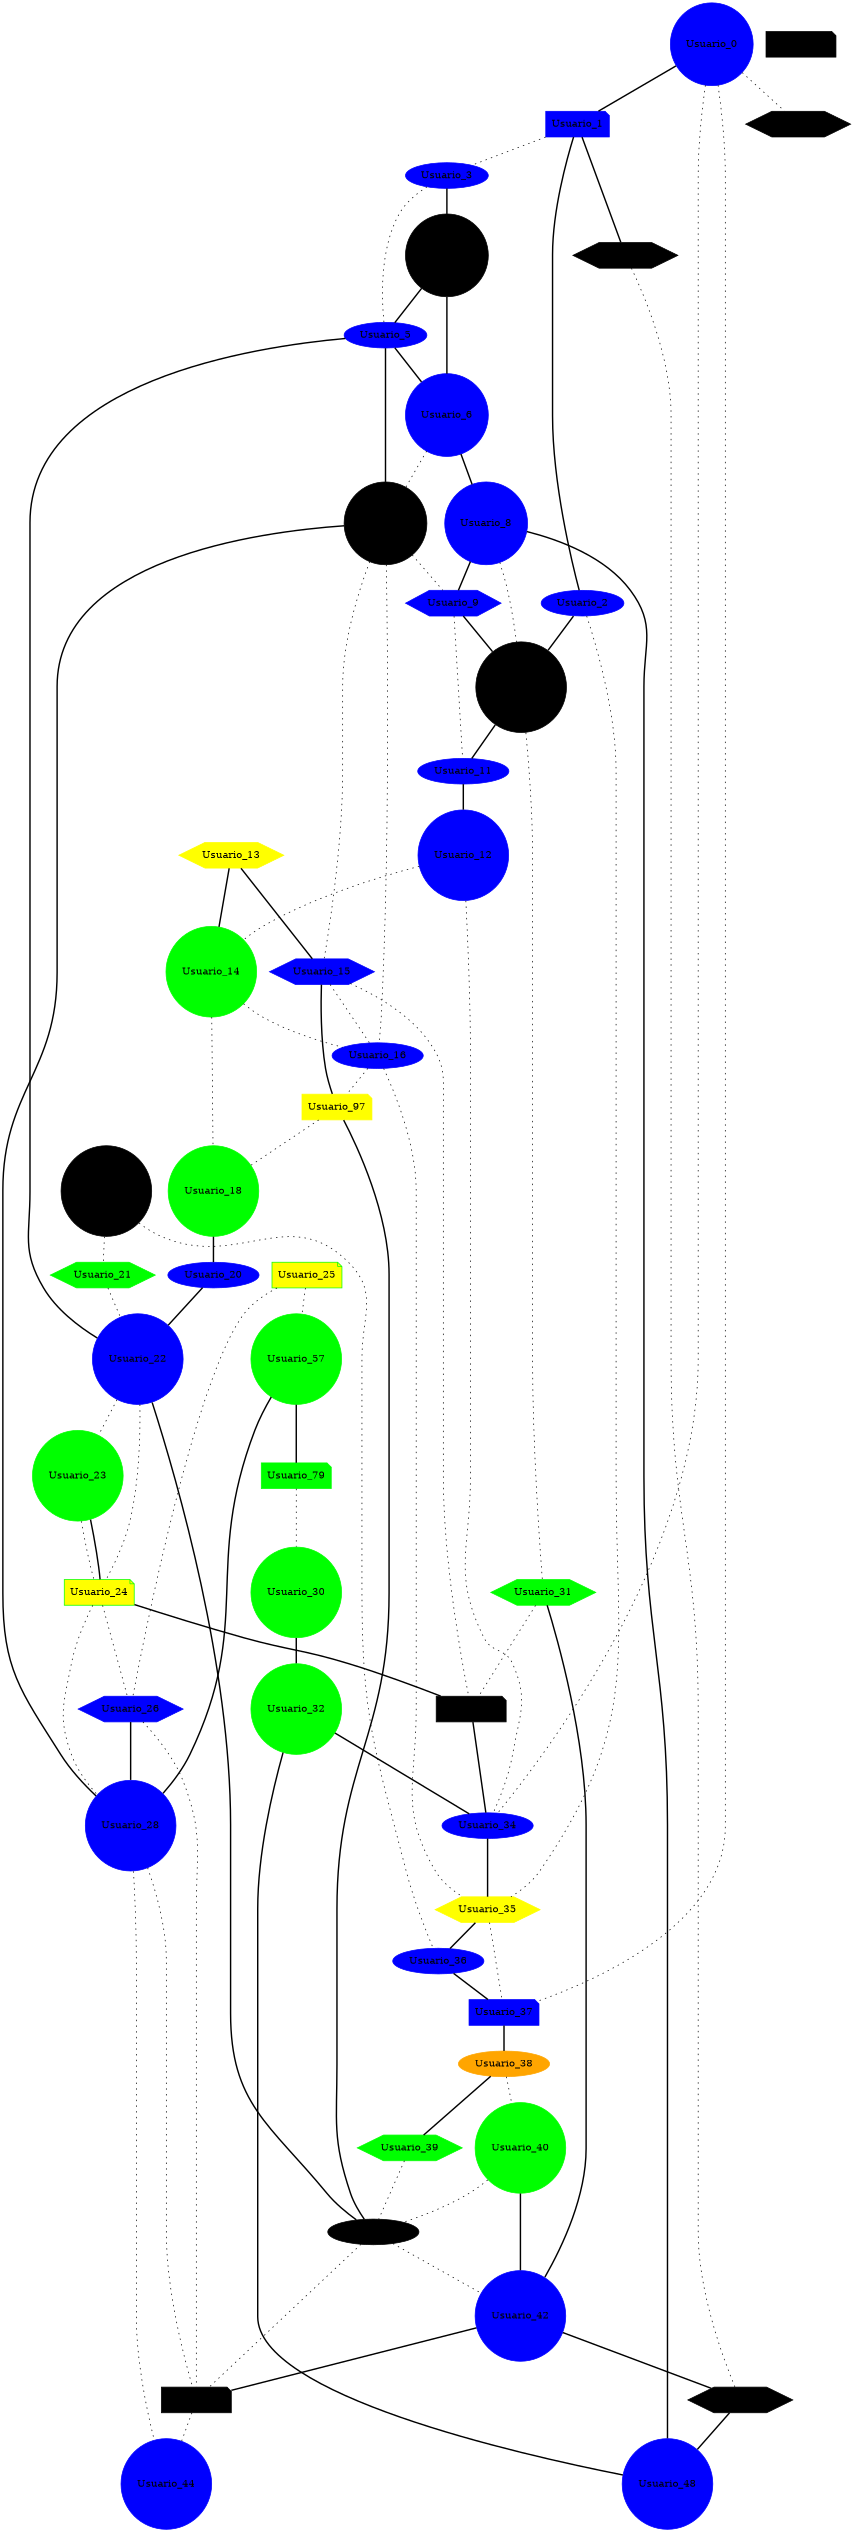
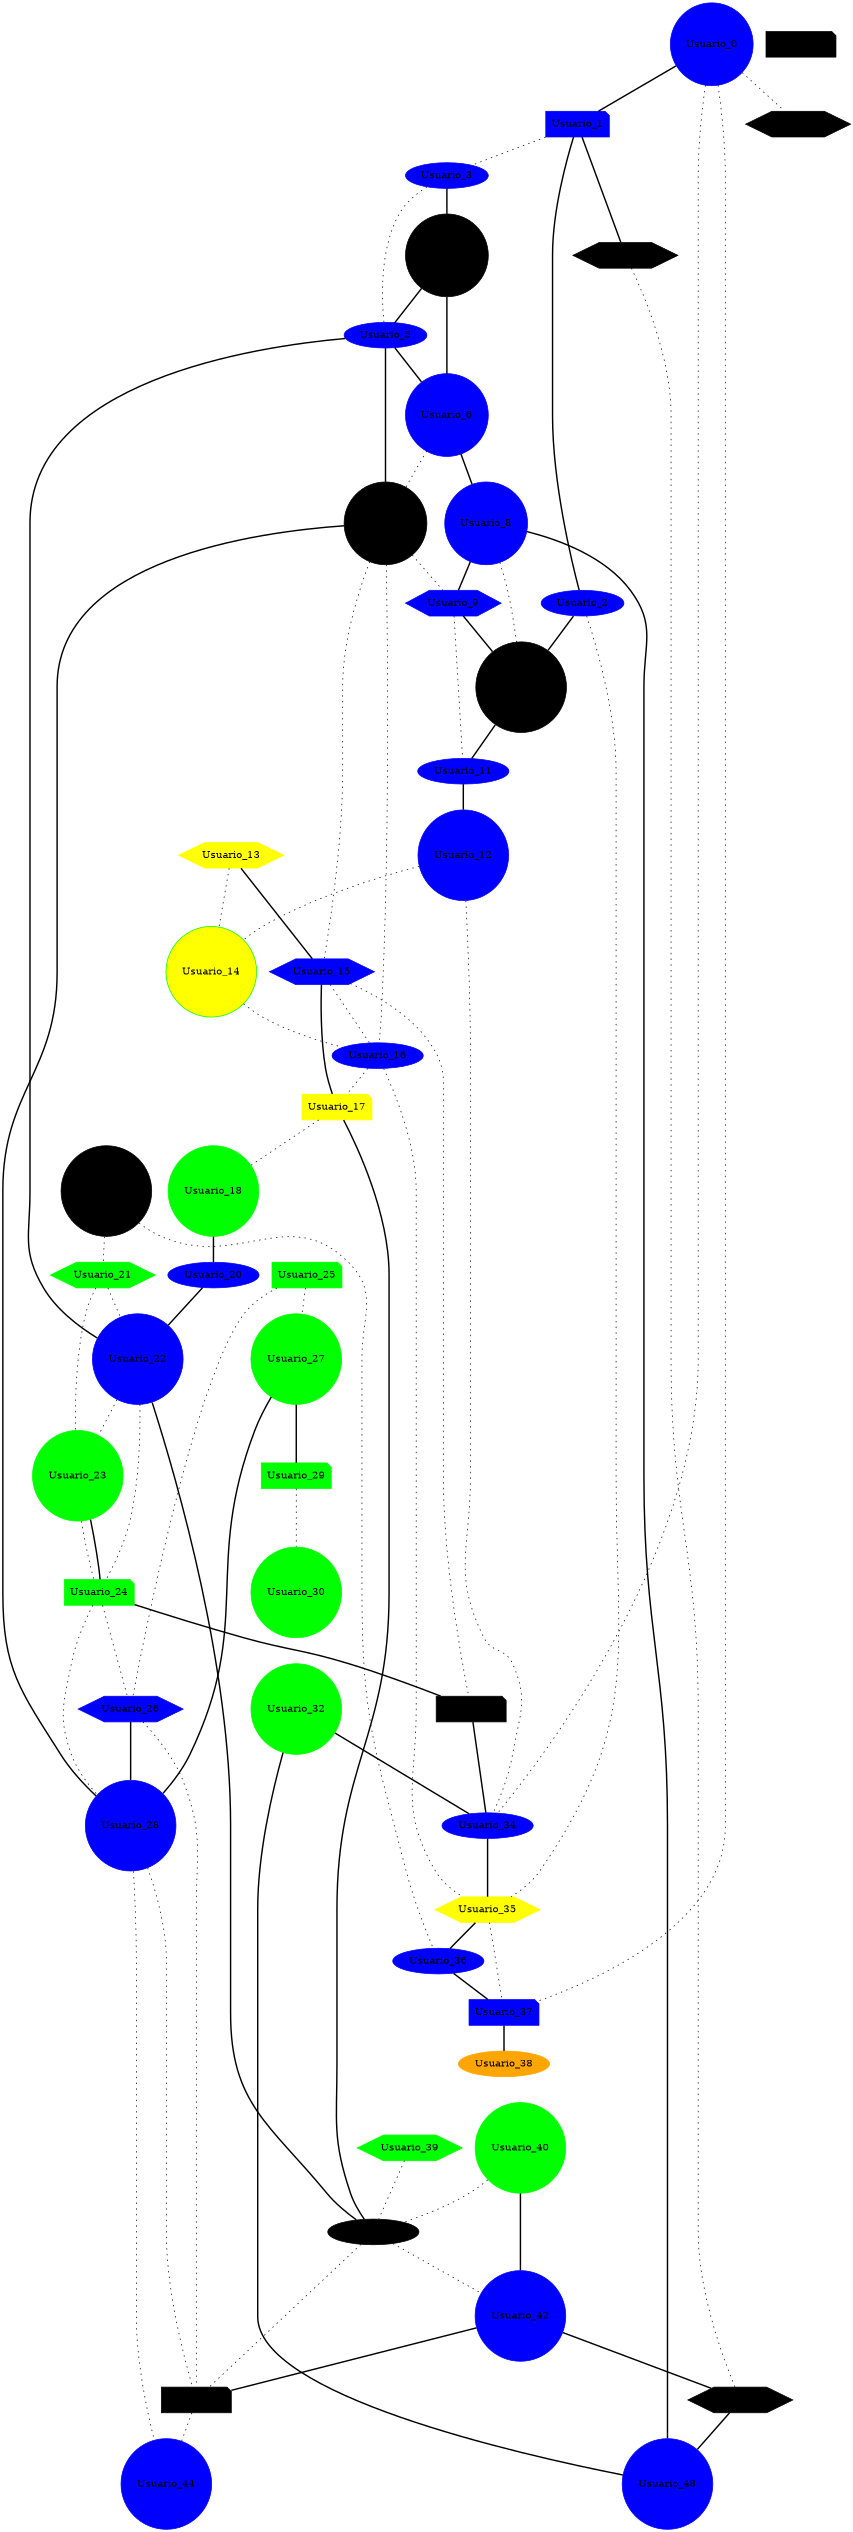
edge "Usuario_13" -- "Usuario_14": style bold -> dotted
node "Usuario_14": fillcolor green -> yellow
edge "Usuario_14" -- "Usuario_18": removed
node "Usuario_97": label "Usuario_97" -> "Usuario_17"
node "Usuario_25": fillcolor yellow -> green
edge "Usuario_21" -- "Usuario_23": added
node "Usuario_57": label "Usuario_57" -> "Usuario_27"
node "Usuario_79": label "Usuario_79" -> "Usuario_29"
node "Usuario_24": fillcolor yellow -> green
node "Usuario_31": removed
edge "Usuario_30" -- "Usuario_32": removed
edge "Usuario_38" -- "Usuario_40": removed
edge "Usuario_38" -- "Usuario_39": removed
